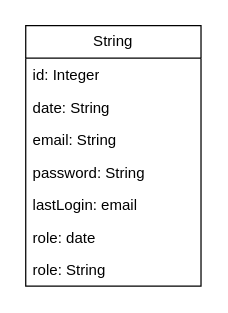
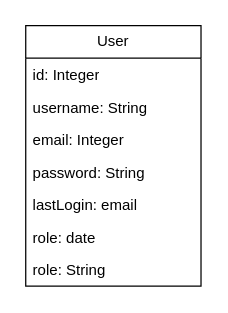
node "String": label "String" -> "User"
node "date: String": label "date: String" -> "username: String"
node "email: String": label "email: String" -> "email: Integer"
